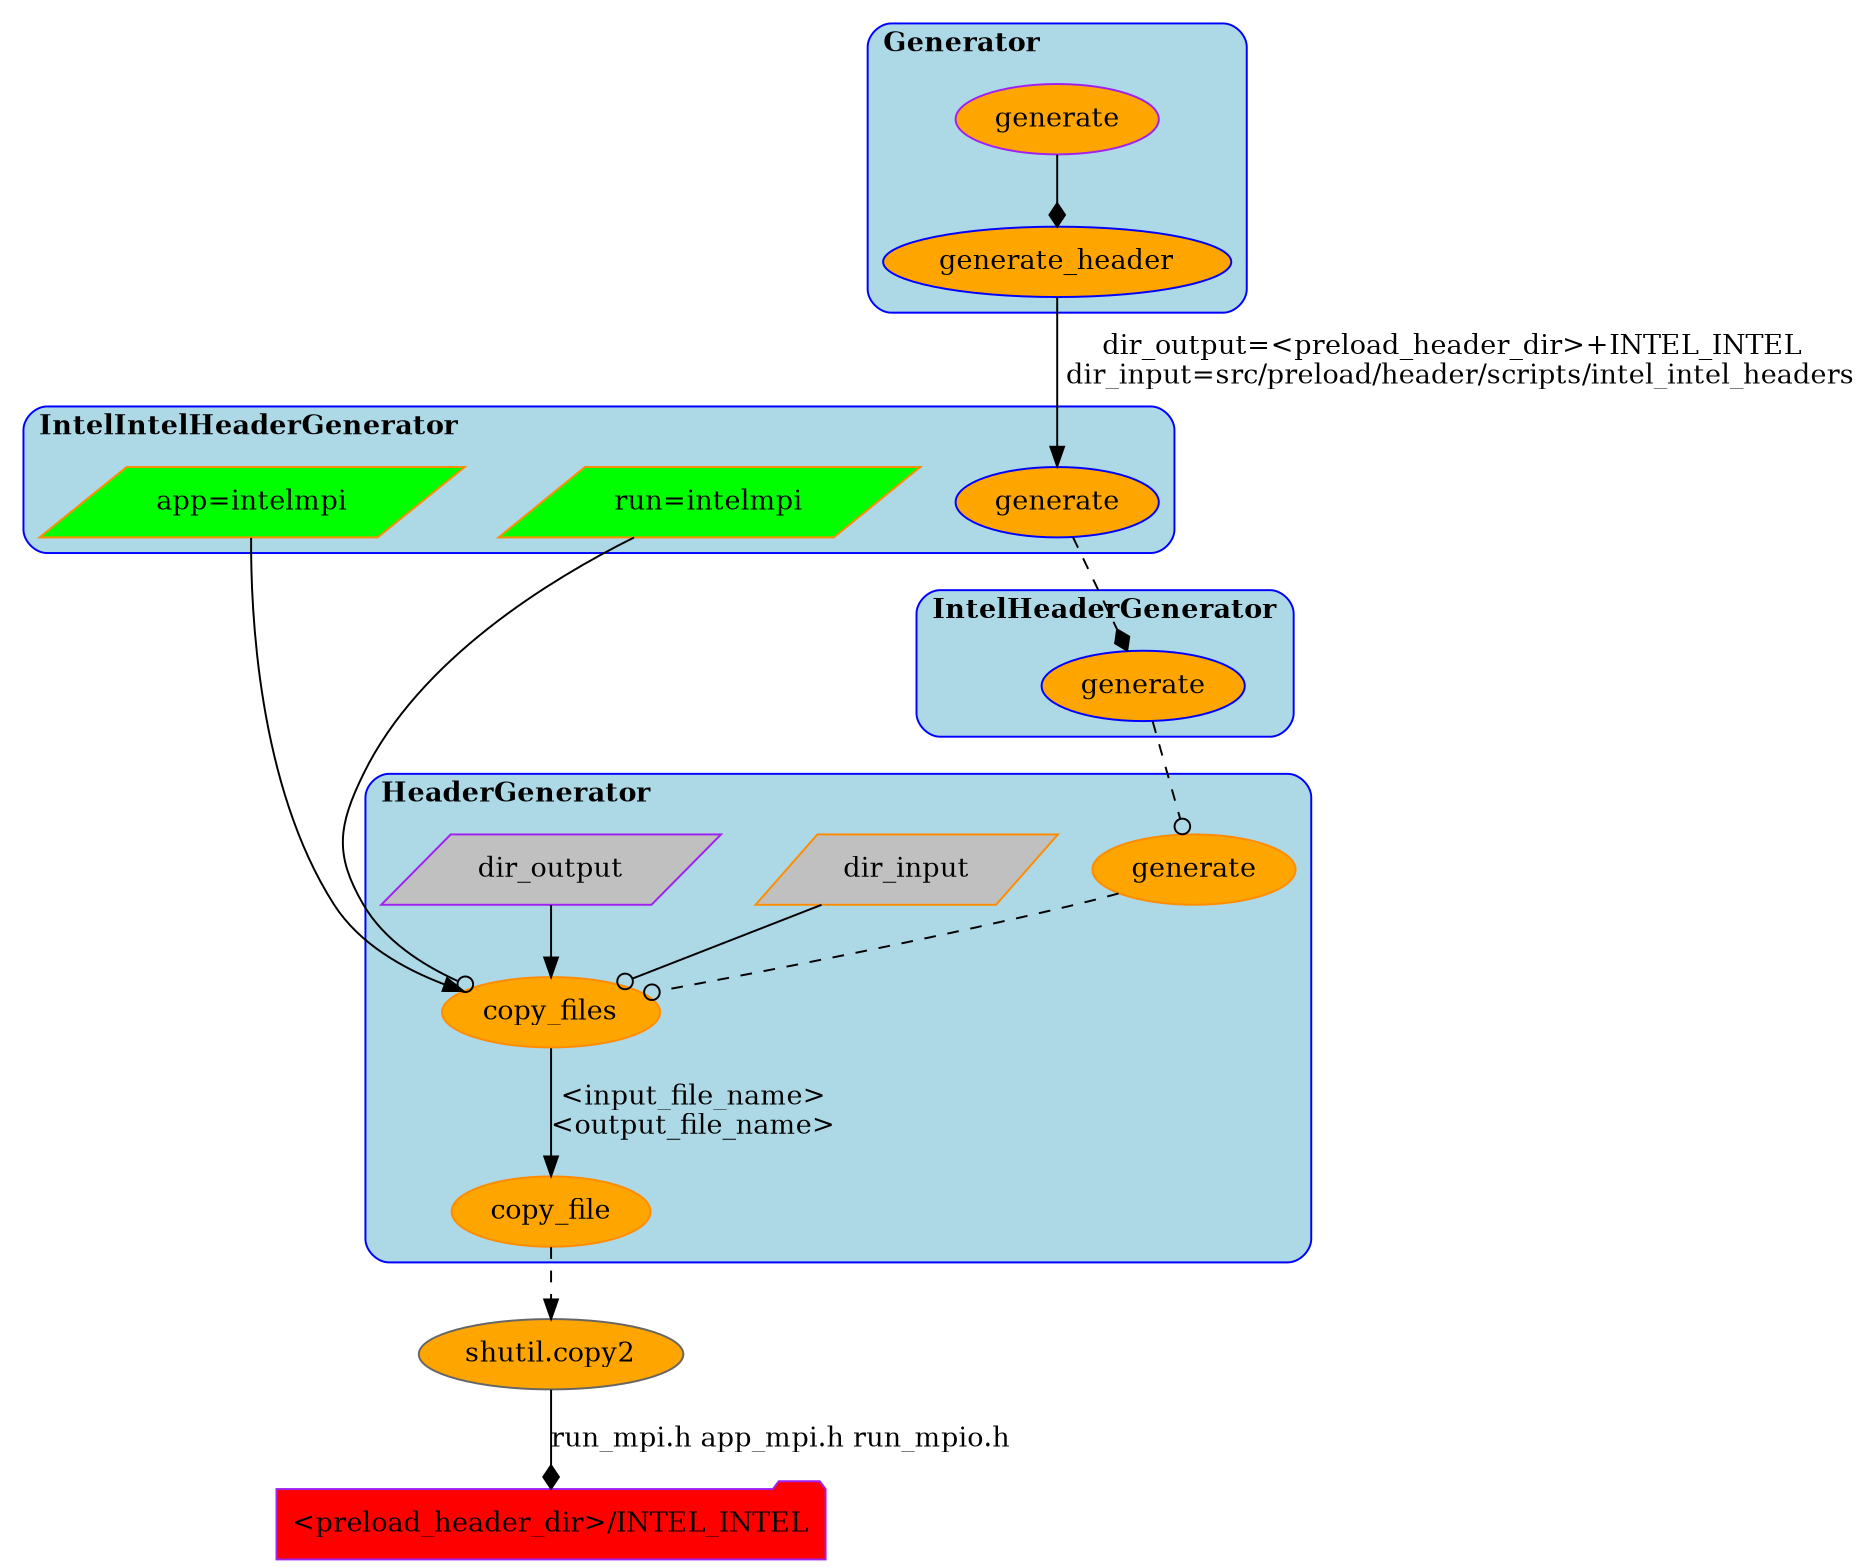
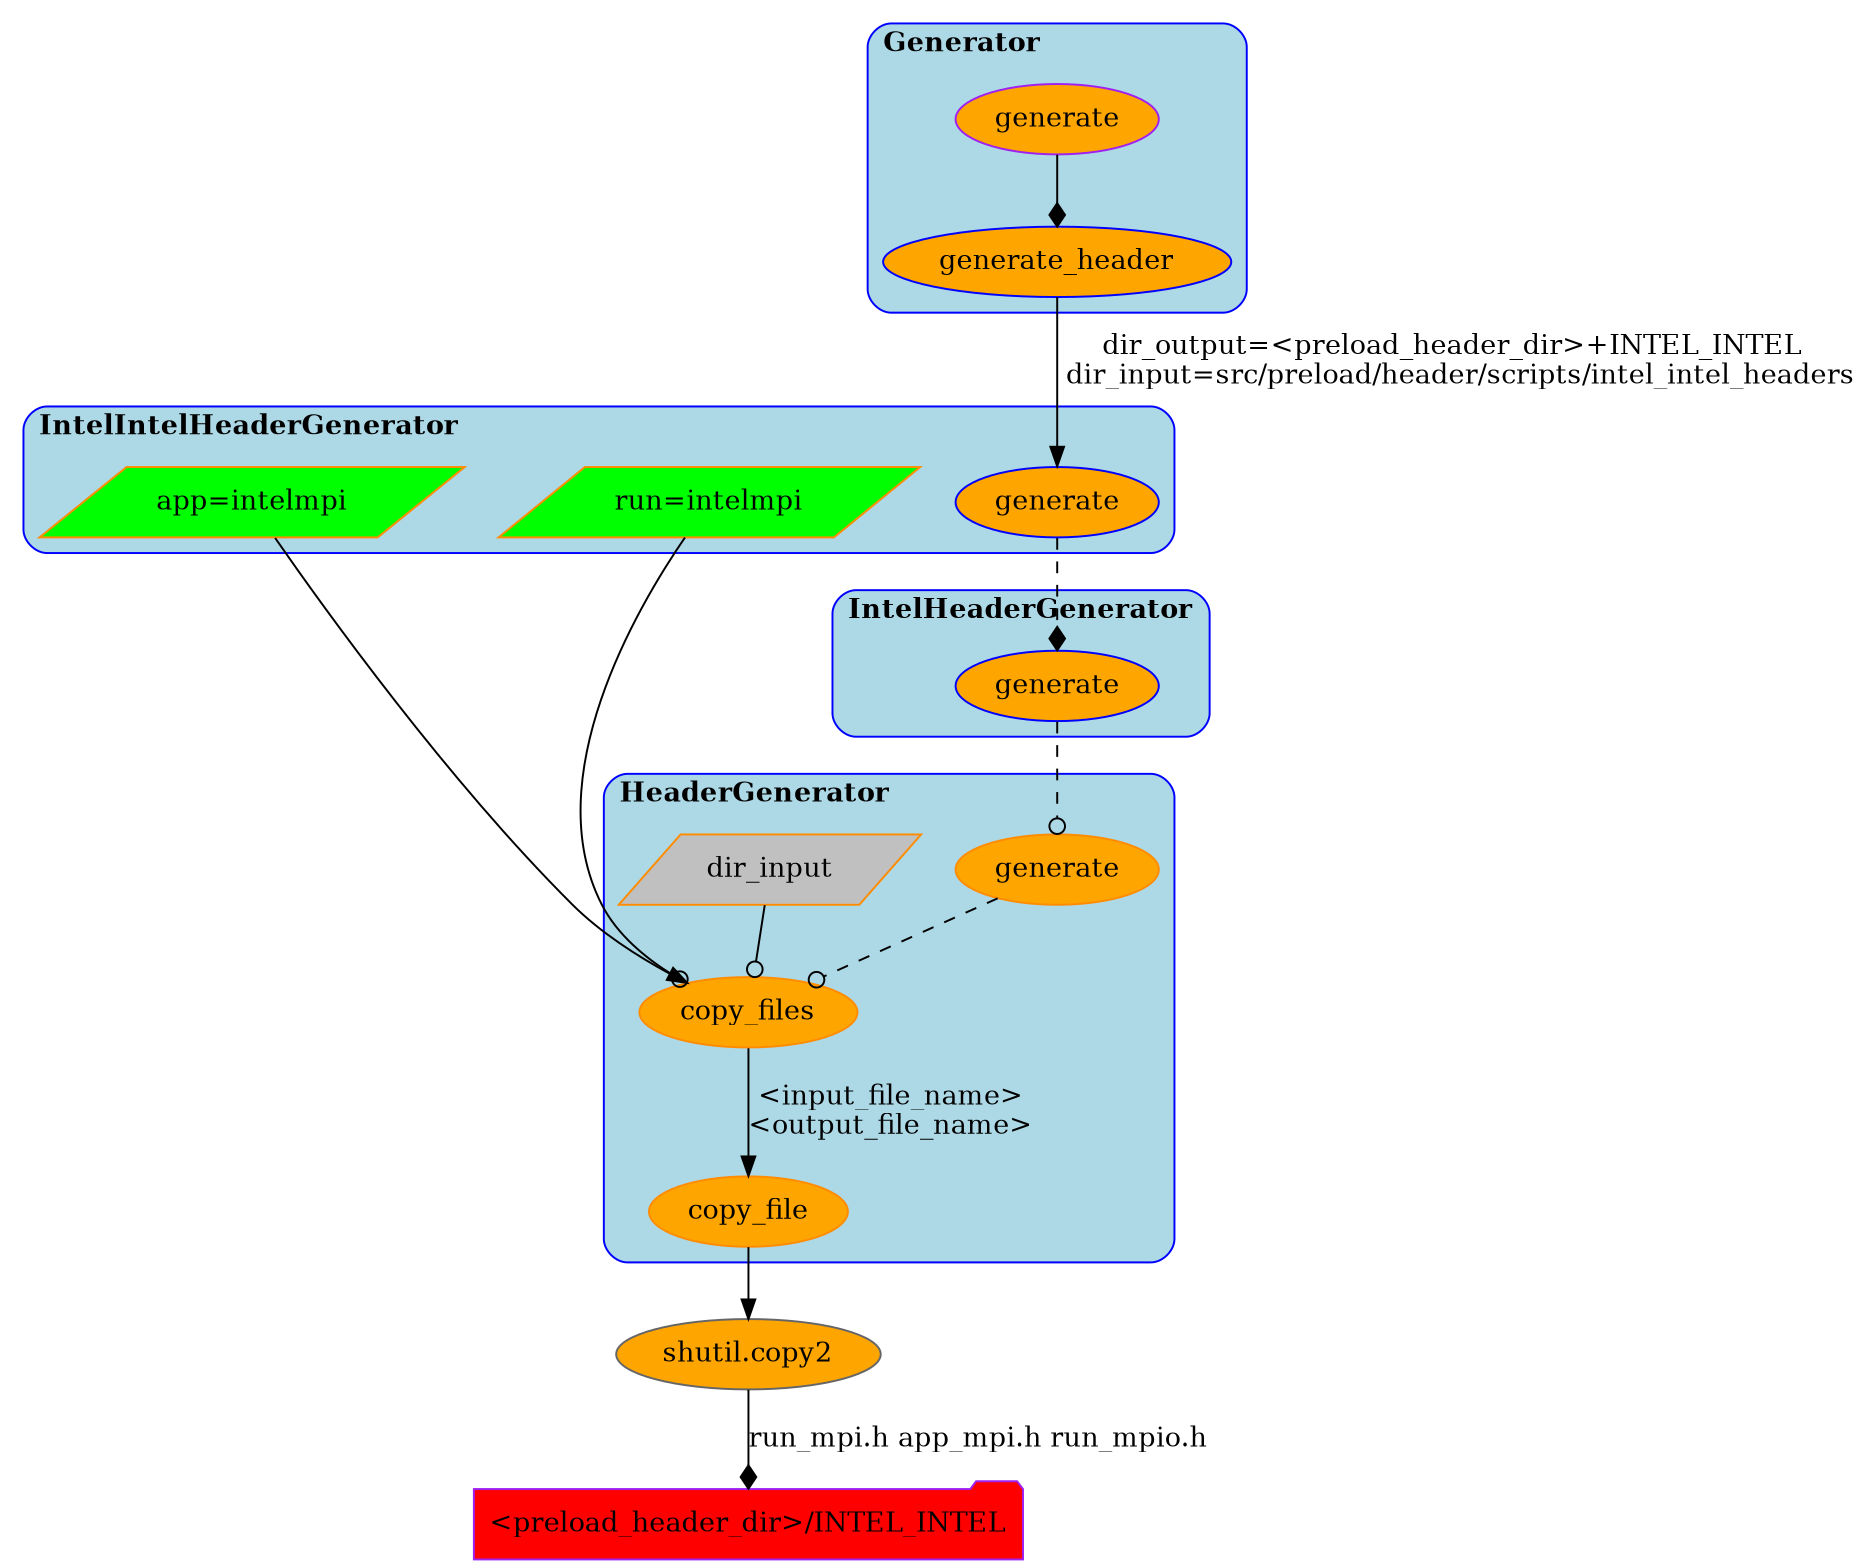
node "dir_output": removed
edge "copy_file" -> "shutil.copy2": style dashed -> solid
